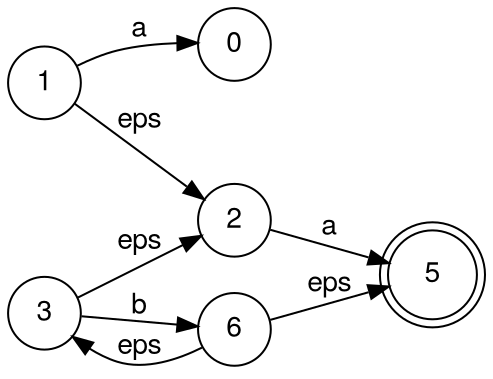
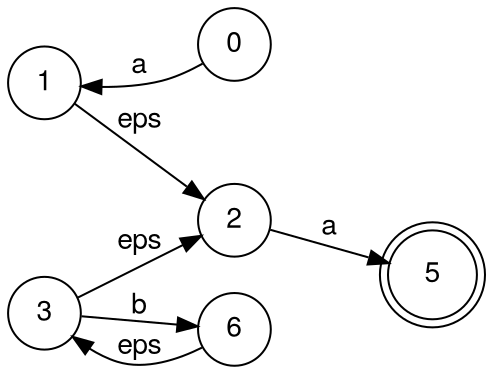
edge "1" -> "0": reversed
edge "6" -> "5": removed, label "eps"
